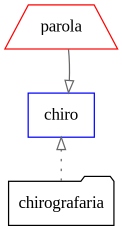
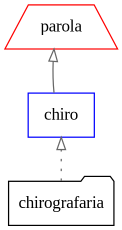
edge "parola" -> "chiro": reversed
